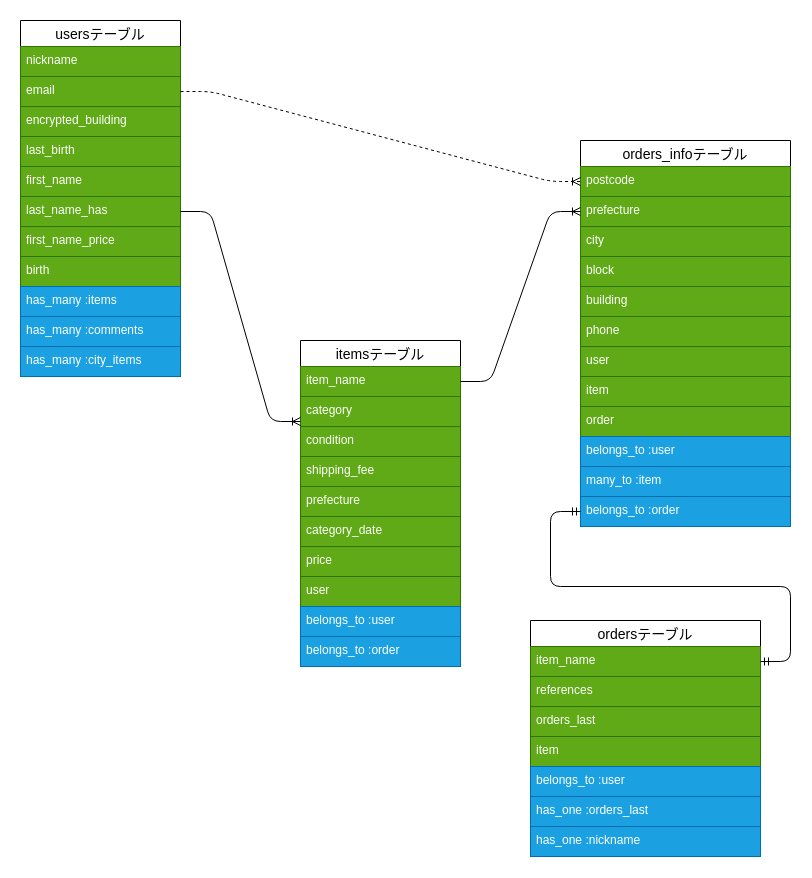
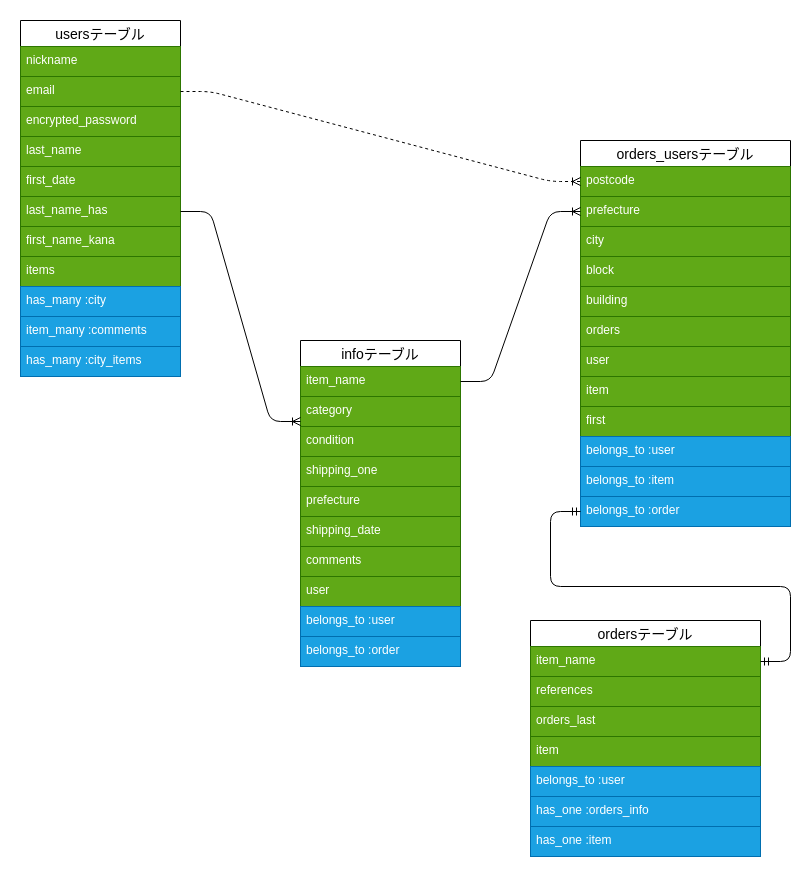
node "encrypted_building": label "encrypted_building" -> "encrypted_password"
node "last_birth": label "last_birth" -> "last_name"
node "orders_infoテーブル": label "orders_infoテーブル" -> "orders_usersテーブル"
node "first_name": label "first_name" -> "first_date"
node "first_name_price": label "first_name_price" -> "first_name_kana"
node "birth": label "birth" -> "items"
node "has_many :items": label "has_many :items" -> "has_many :city"
node "has_many :comments": label "has_many :comments" -> "item_many :comments"
node "phone": label "phone" -> "orders"
node "itemsテーブル": label "itemsテーブル" -> "infoテーブル"
node "order": label "order" -> "first"
node "shipping_fee": label "shipping_fee" -> "shipping_one"
node "many_to :item": label "many_to :item" -> "belongs_to :item"
node "category_date": label "category_date" -> "shipping_date"
node "price": label "price" -> "comments"
node "has_one :orders_last": label "has_one :orders_last" -> "has_one :orders_info"
node "has_one :nickname": label "has_one :nickname" -> "has_one :item"
